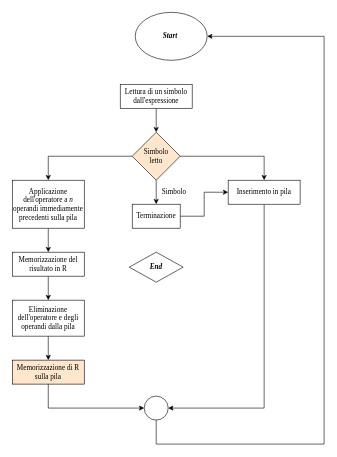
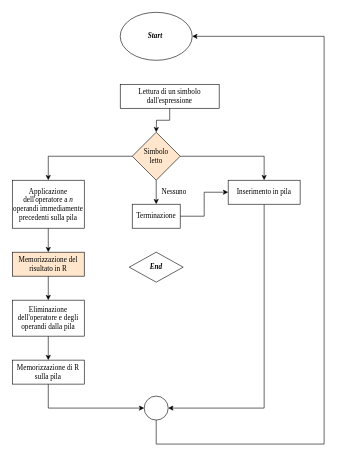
node "Start": moved (171, 36) -> (156, 36)
node "Lettura di un simbolo dall'espressione": size 72x24 -> 99x24
node "Simbolo": label "Simbolo" -> "Nessuno"
node "Memorizzazione del risultato in R": fillcolor #ffffff -> #ffe6cc
node "Memorizzazione di R sulla pila": fillcolor #ffe6cc -> #ffffff
